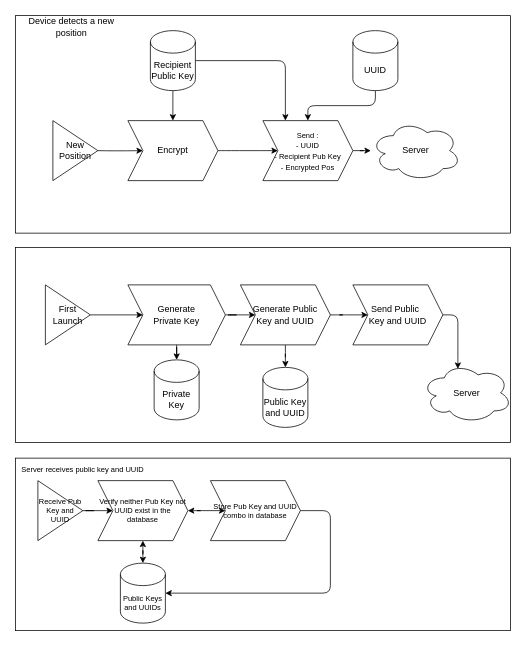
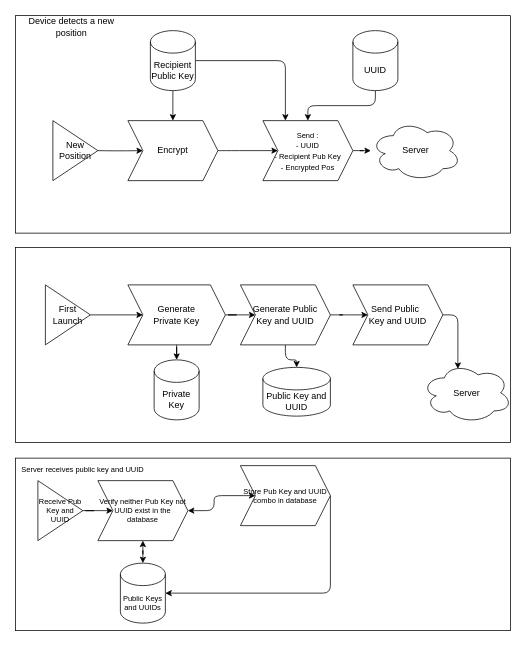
node "Public Key and UUID": size 45x60 -> 68x49
node "Store Pub Key and UUID combo in database": moved (255, 510) -> (285, 495)
